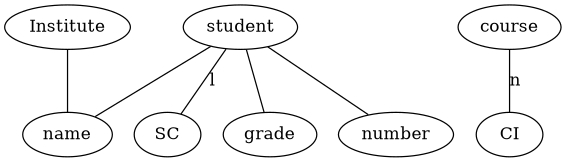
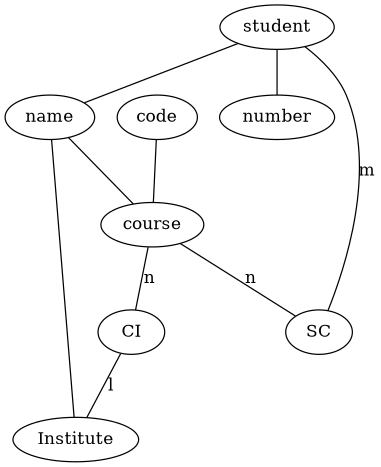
edge "student" -- "SC": label "l" -> "m"
node "code": added
node "grade": removed
edge "name" -- "course": added
edge "course" -- "SC": added, label "n"
edge "CI" -- "Institute": added, label "l"
